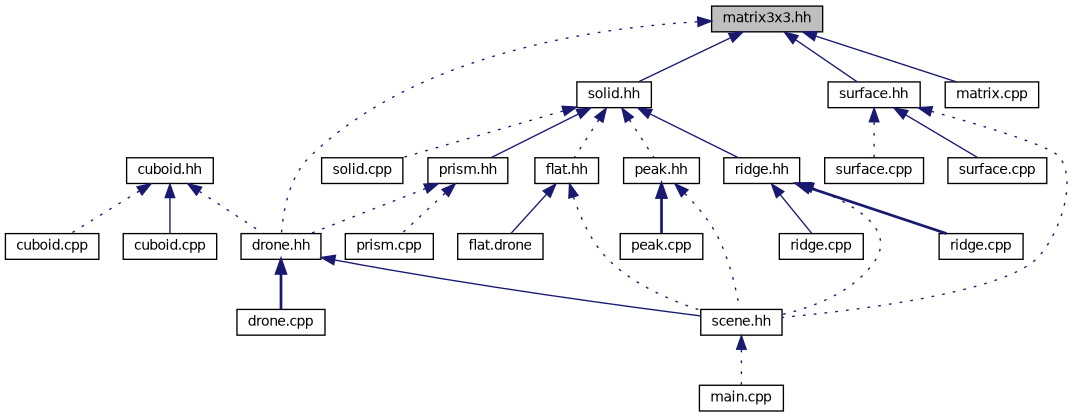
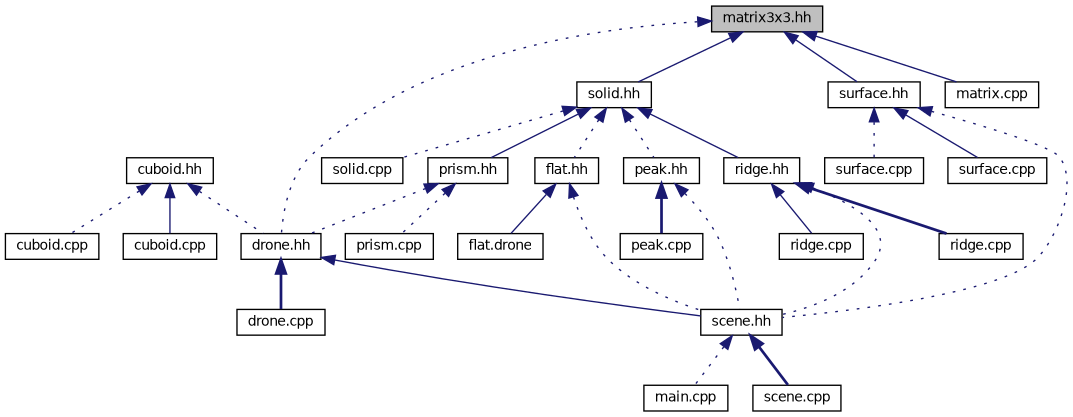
node "scene.cpp": added
